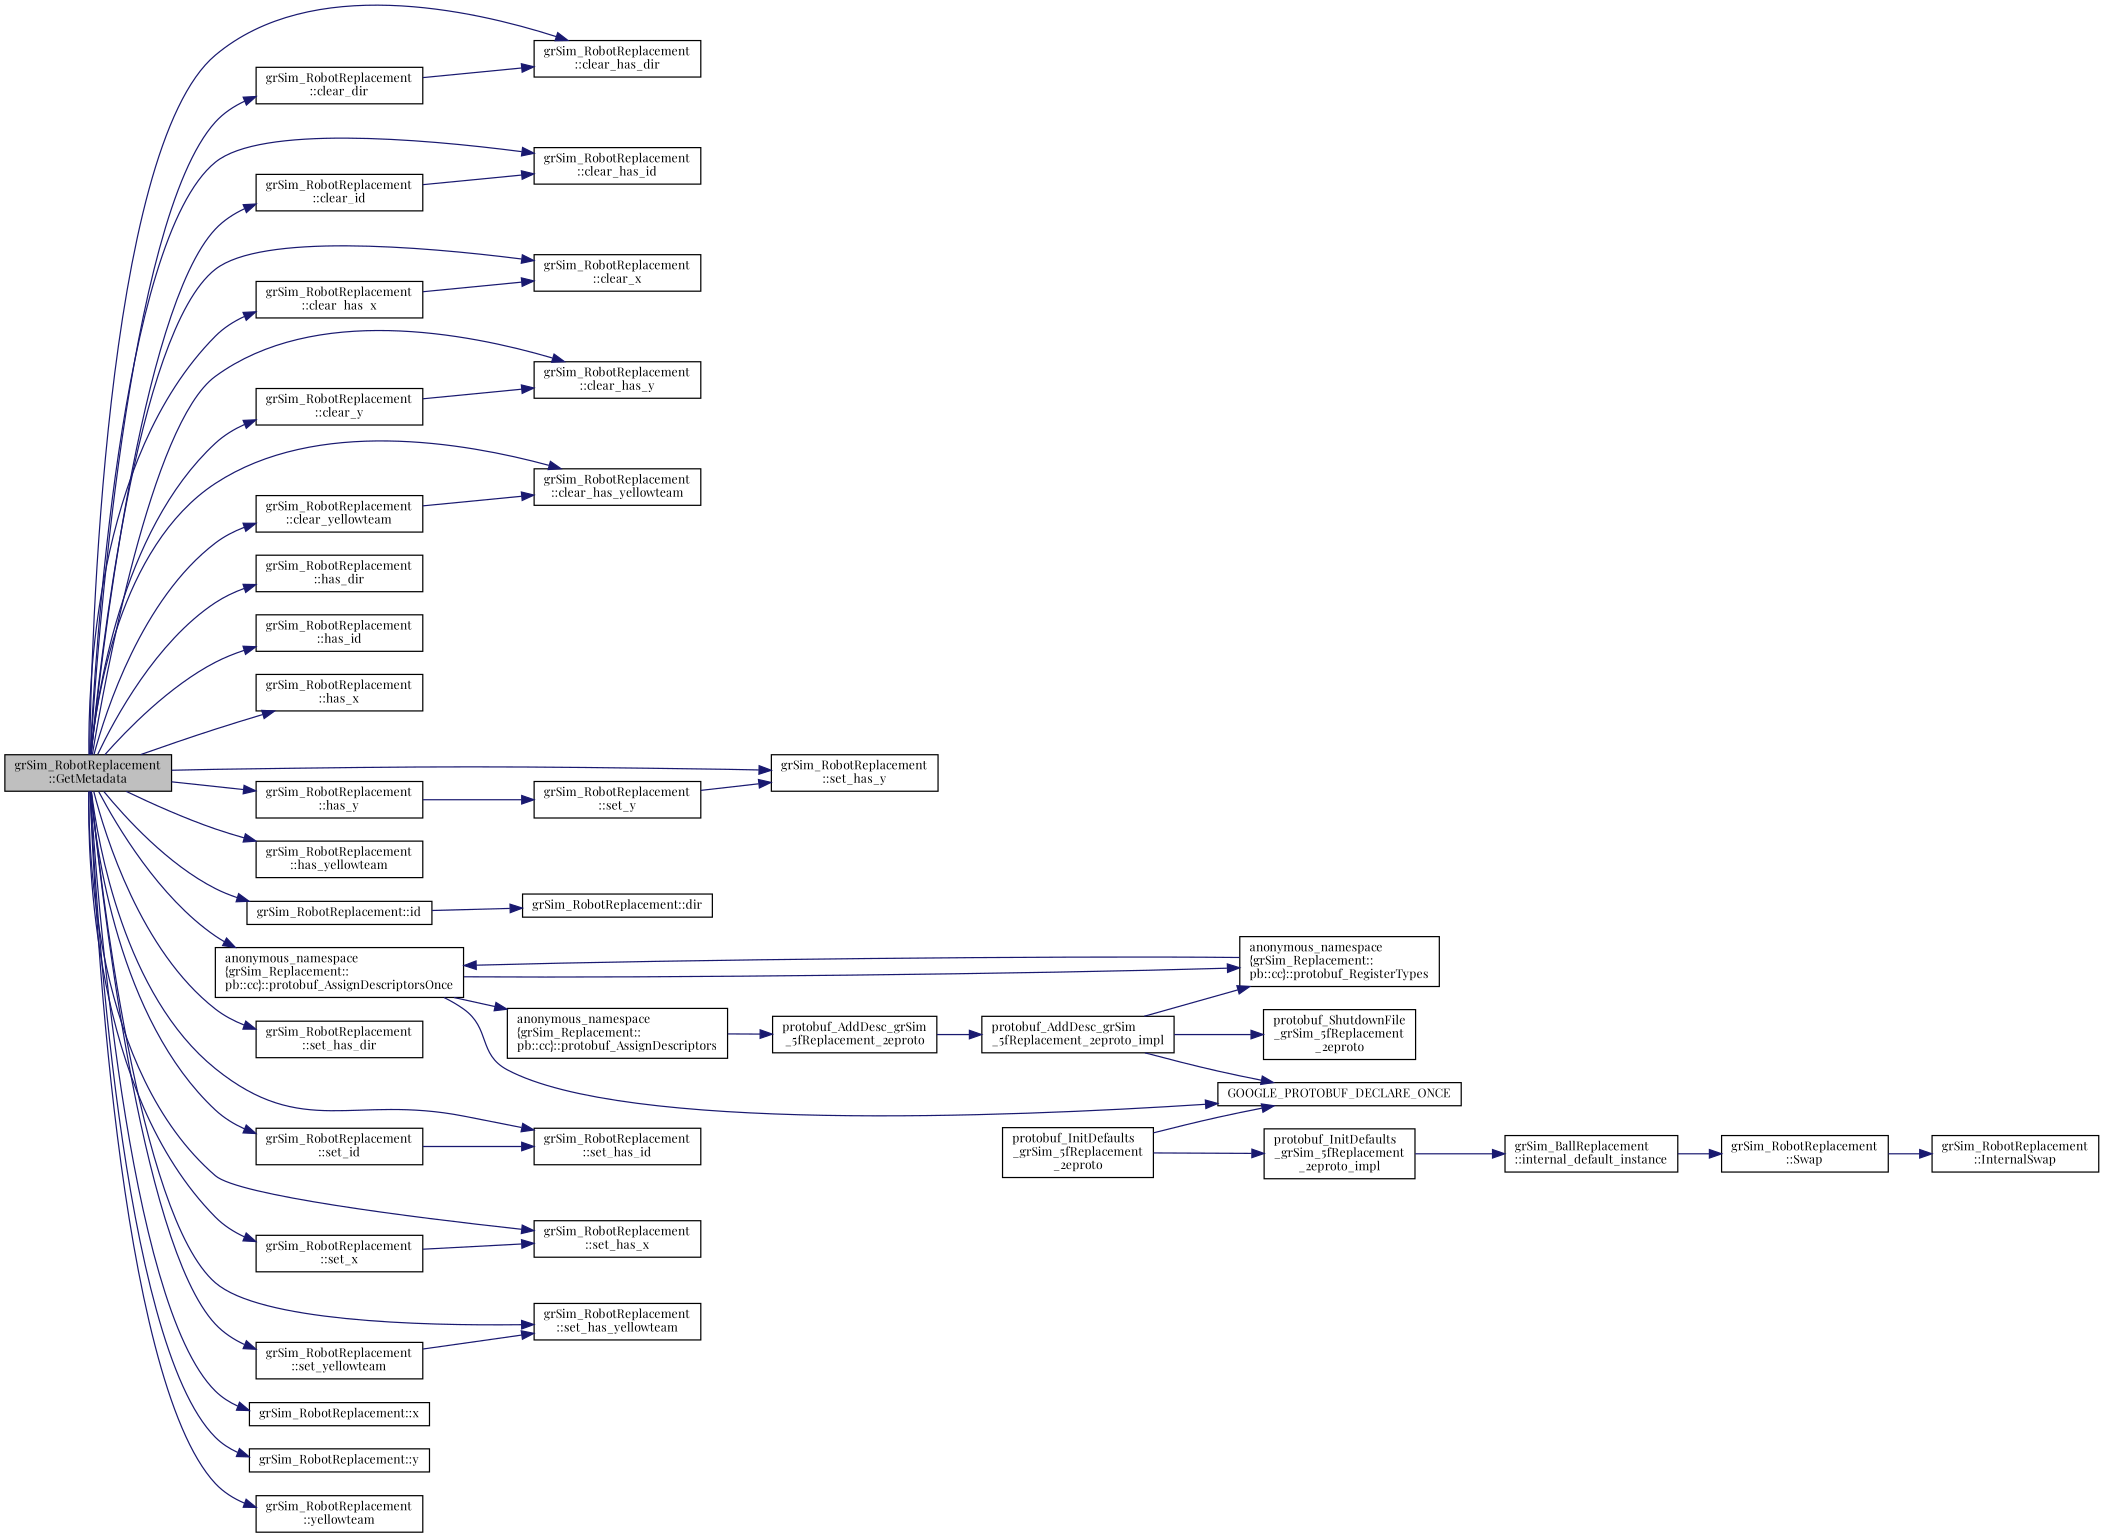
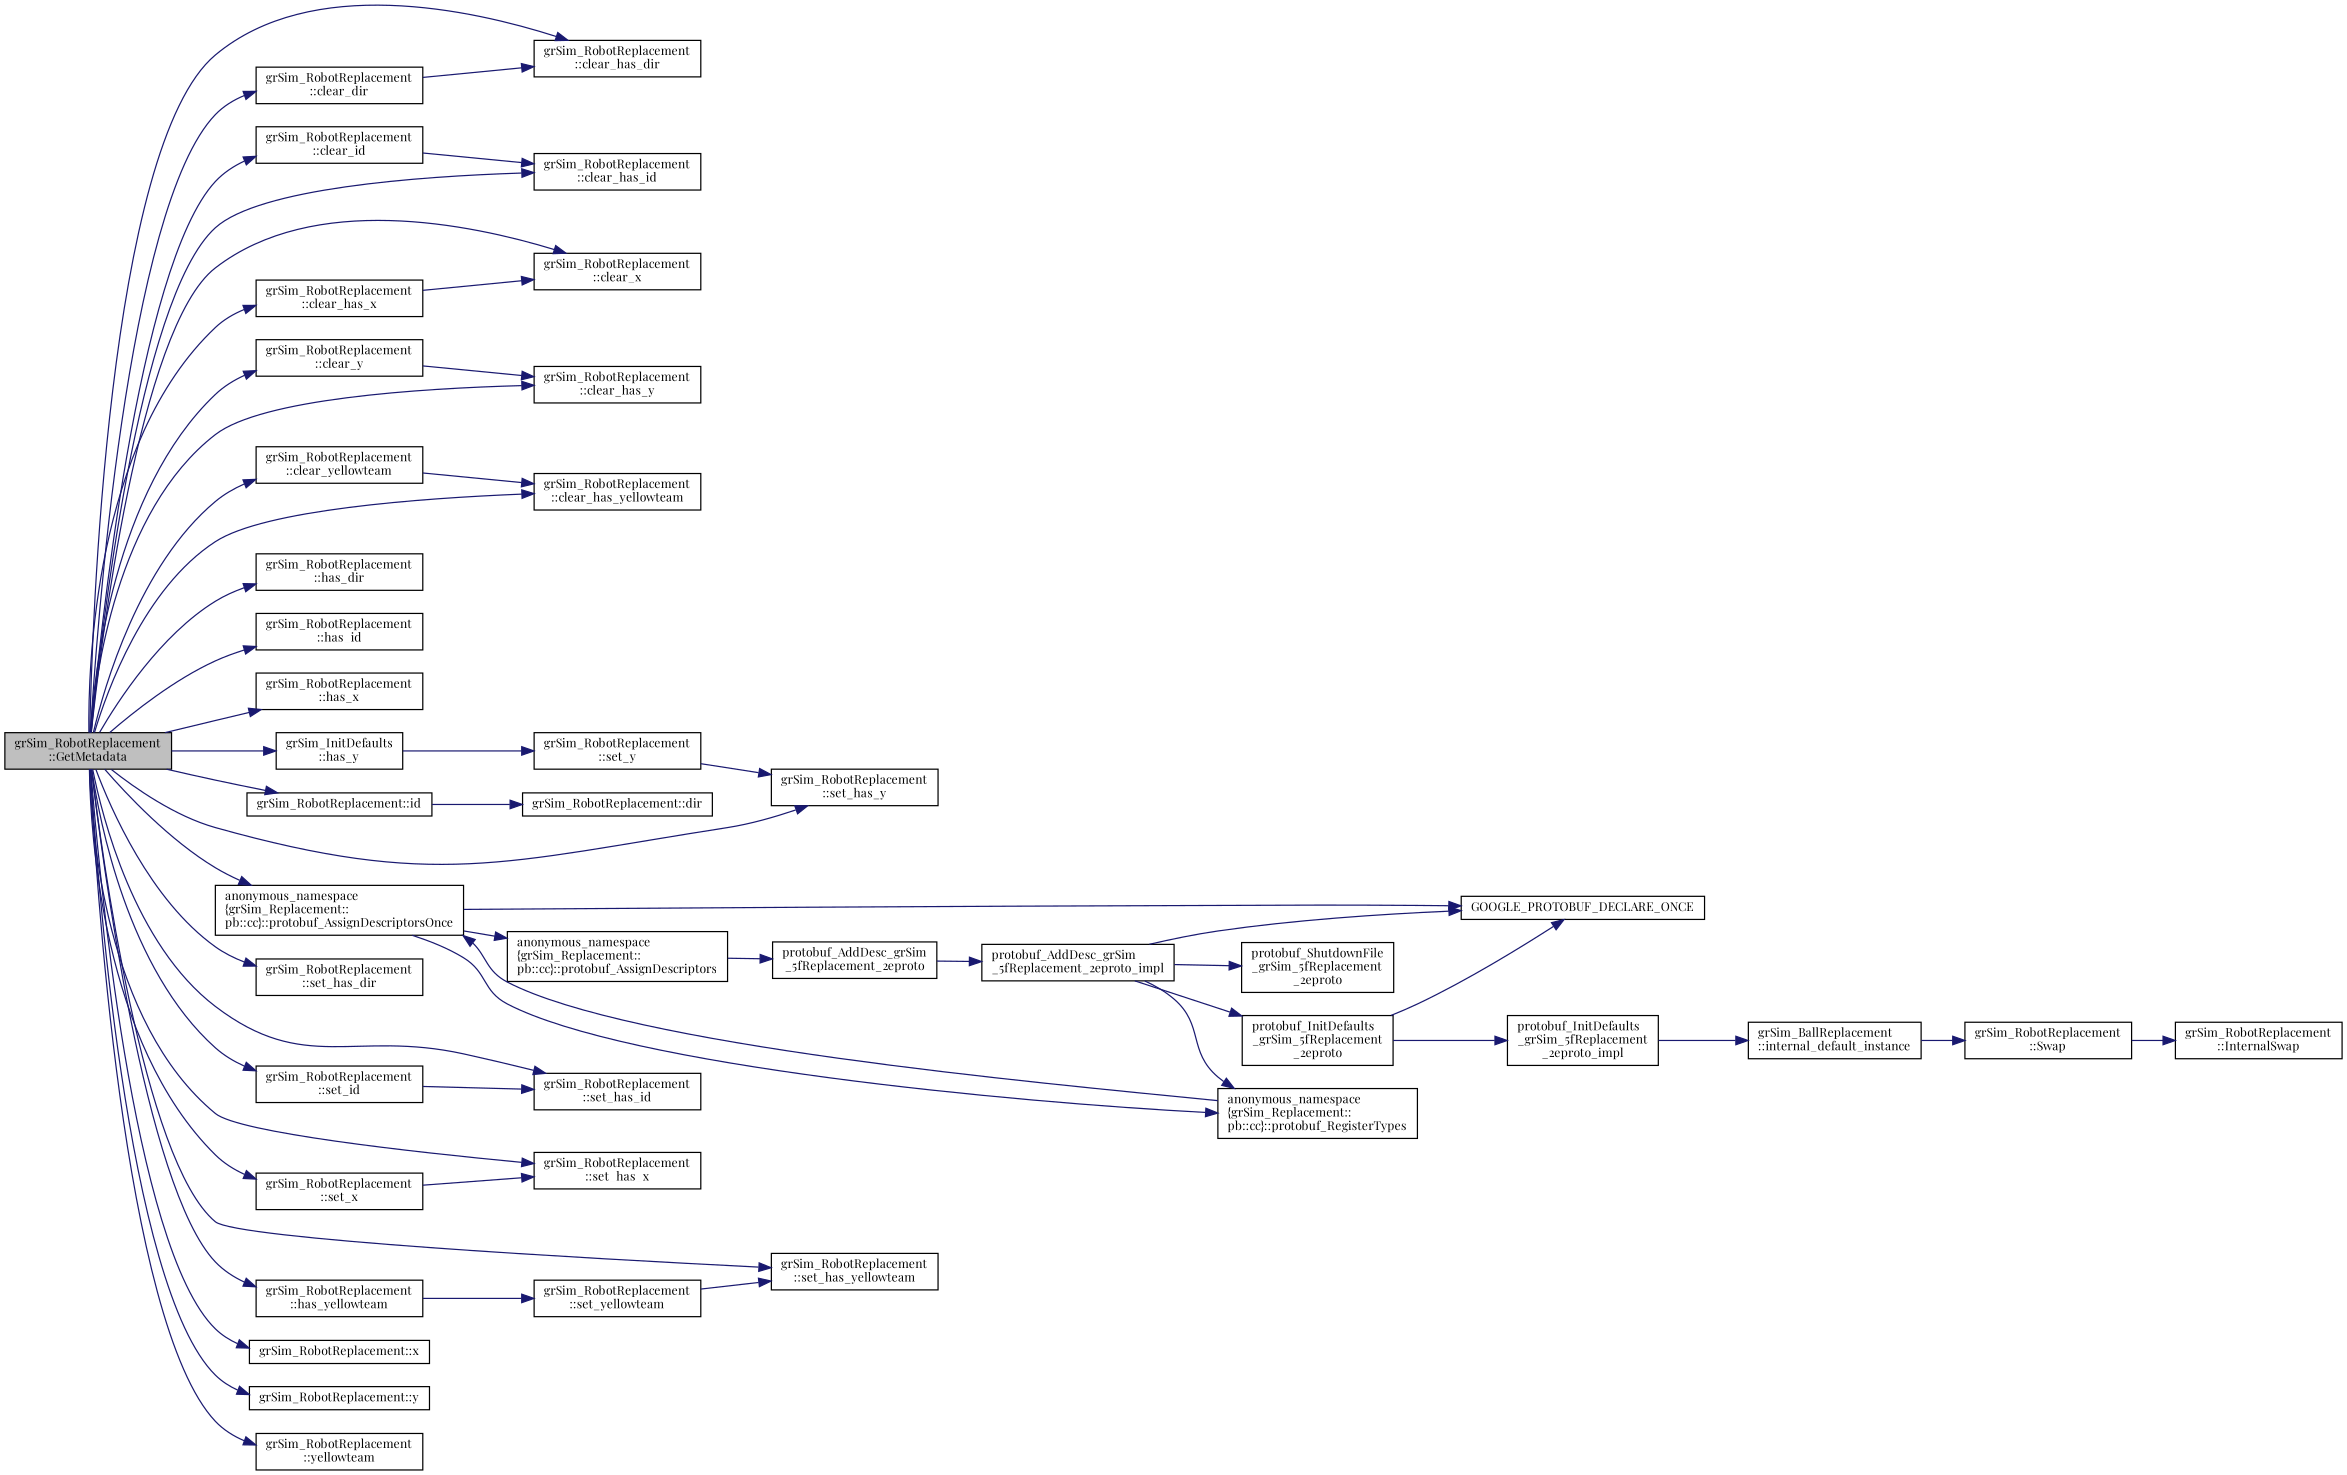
node "grSim_RobotReplacement ::has_y": label "grSim_RobotReplacement ::has_y" -> "grSim_InitDefaults ::has_y"
edge "protobuf_AddDesc_grSim _5fReplacement_2eproto_impl" -> "protobuf_InitDefaults _grSim_5fReplacement _2eproto": added
edge "grSim_RobotReplacement ::GetMetadata" -> "grSim_RobotReplacement ::set_yellowteam": now "grSim_RobotReplacement ::has_yellowteam" -> "grSim_RobotReplacement ::set_yellowteam"
